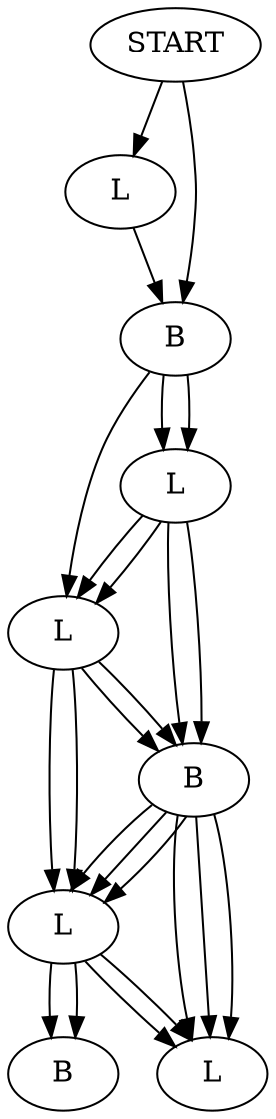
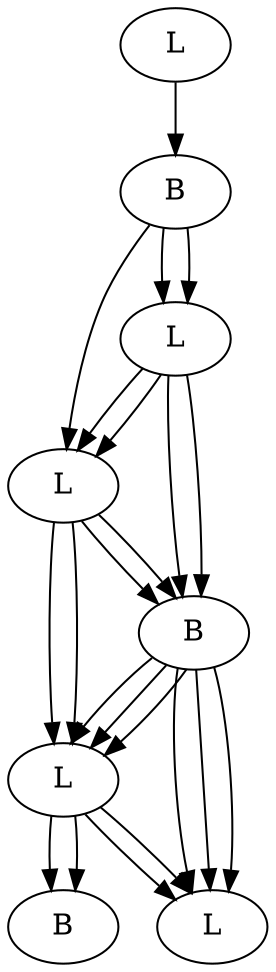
node "START": removed
